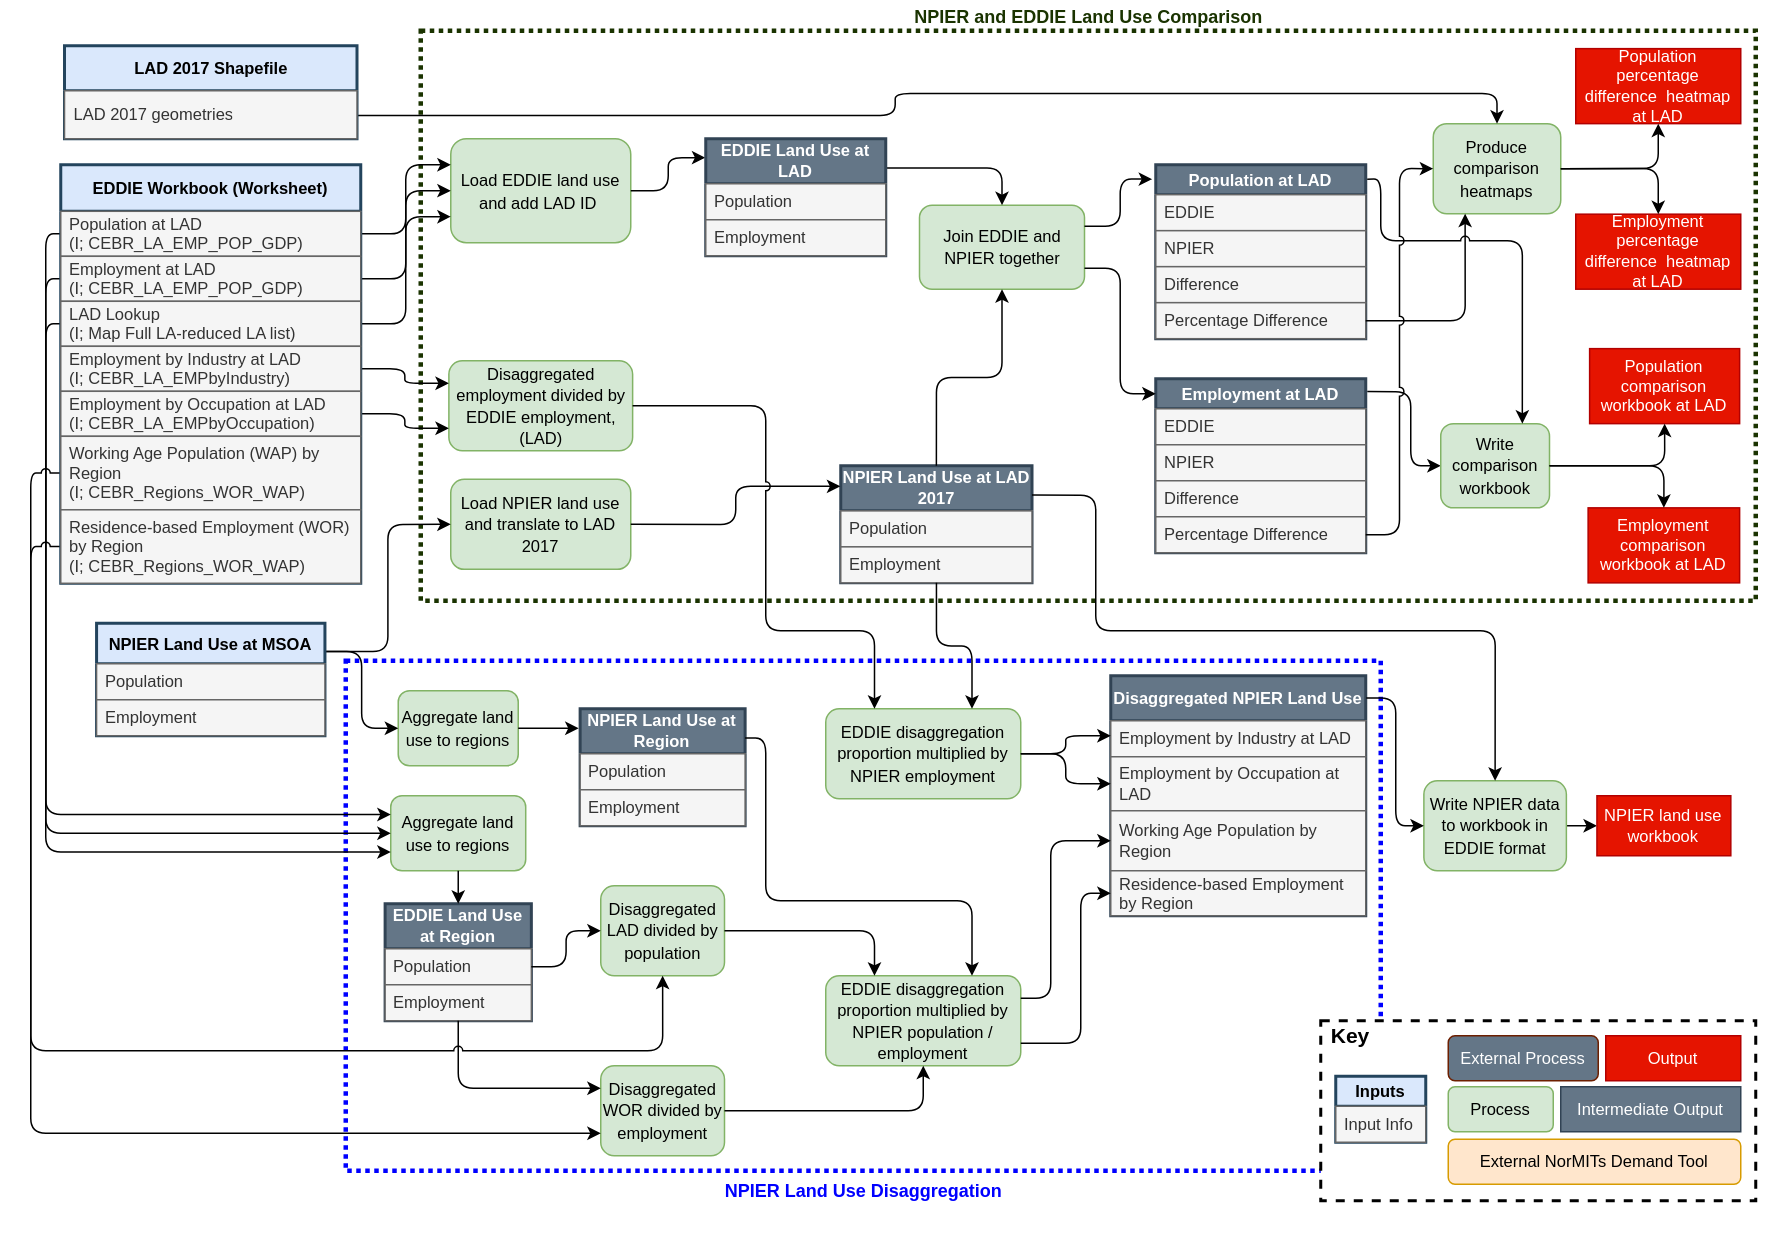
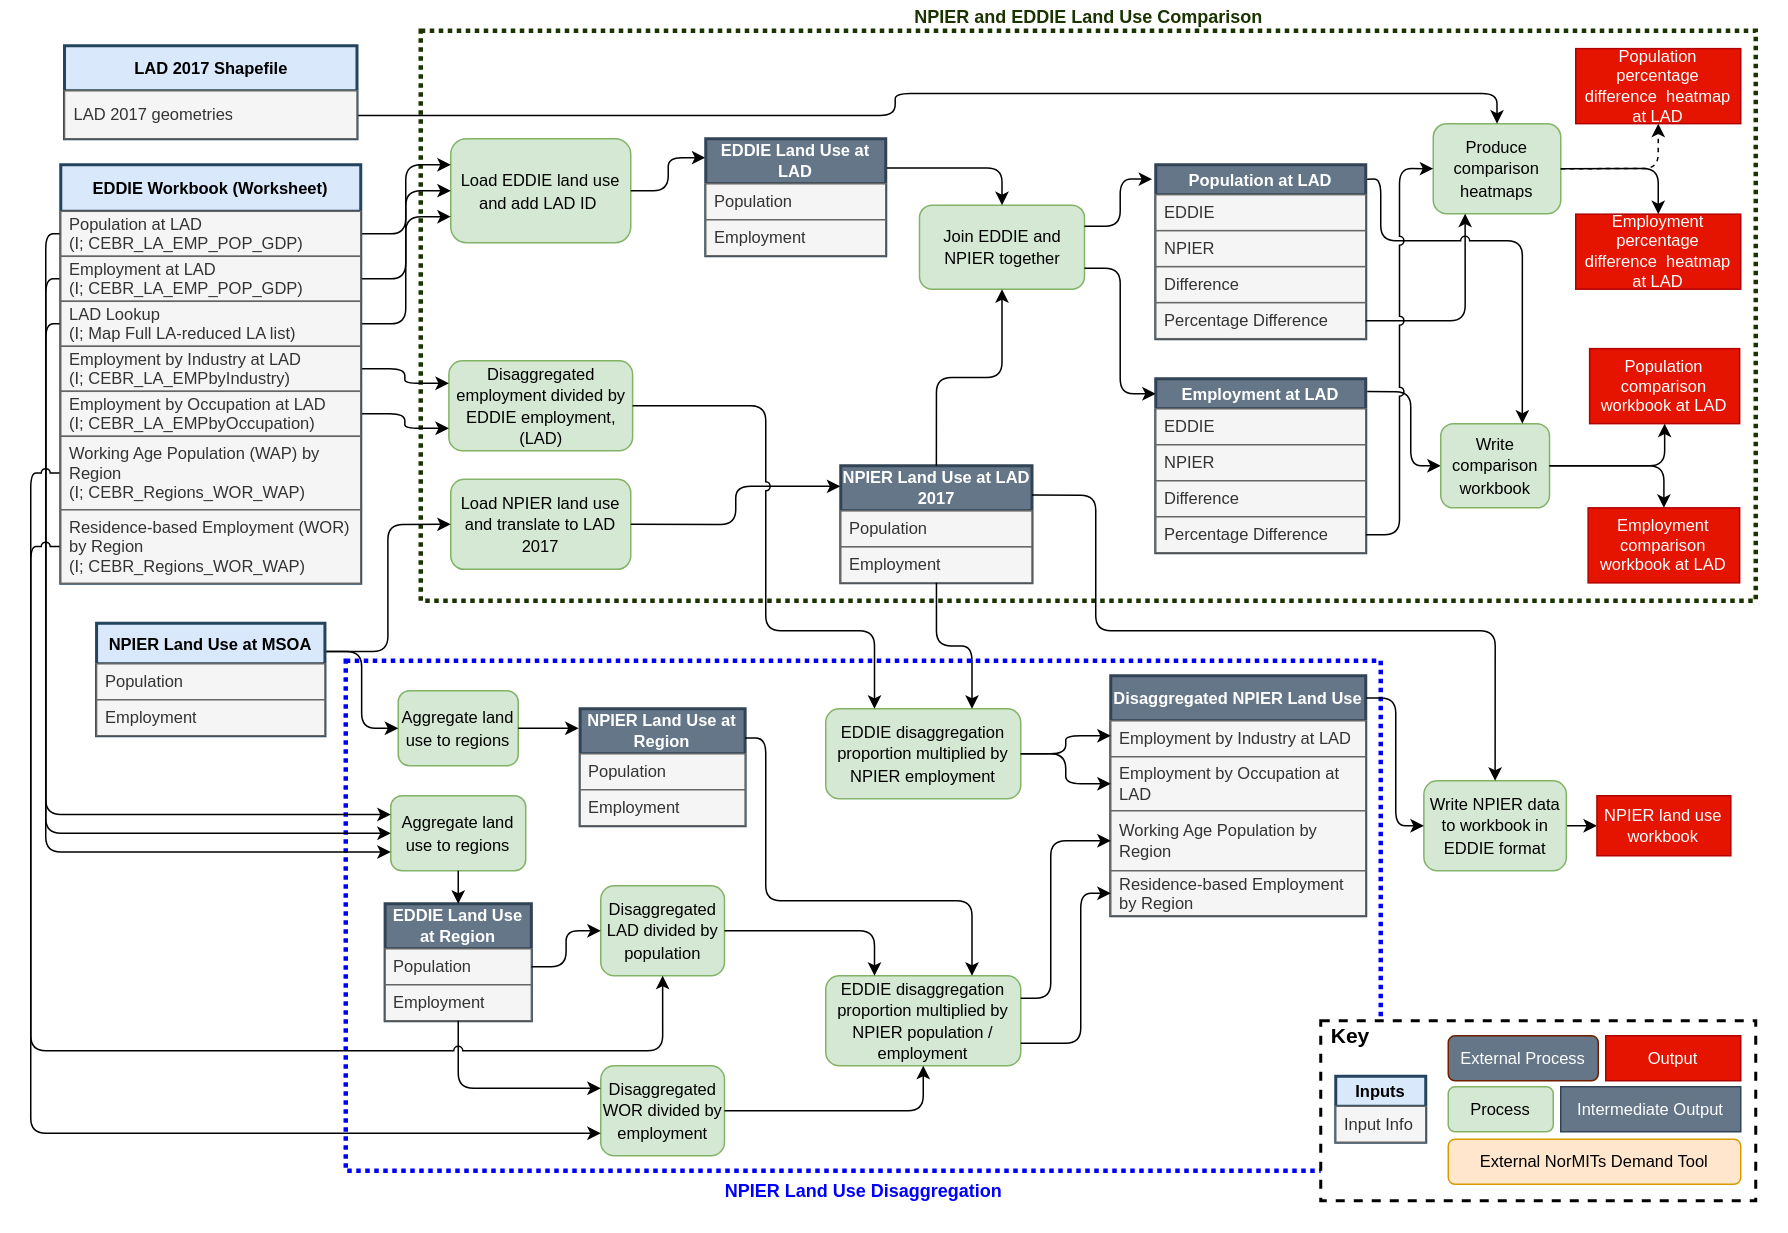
edge "Produce comparison heatmaps" -> "Population percentage difference heatmap at LAD": style solid -> dashed
